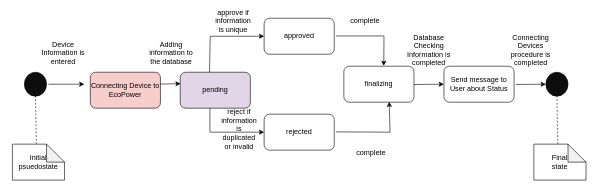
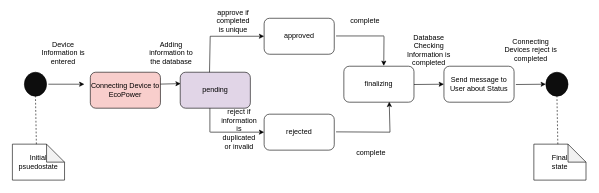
node "approve if information is unique": label "approve if information is unique" -> "approve if completed is unique"
node "Connecting Devices procedure is completed": label "Connecting Devices procedure is completed" -> "Connecting Devices reject is completed"
